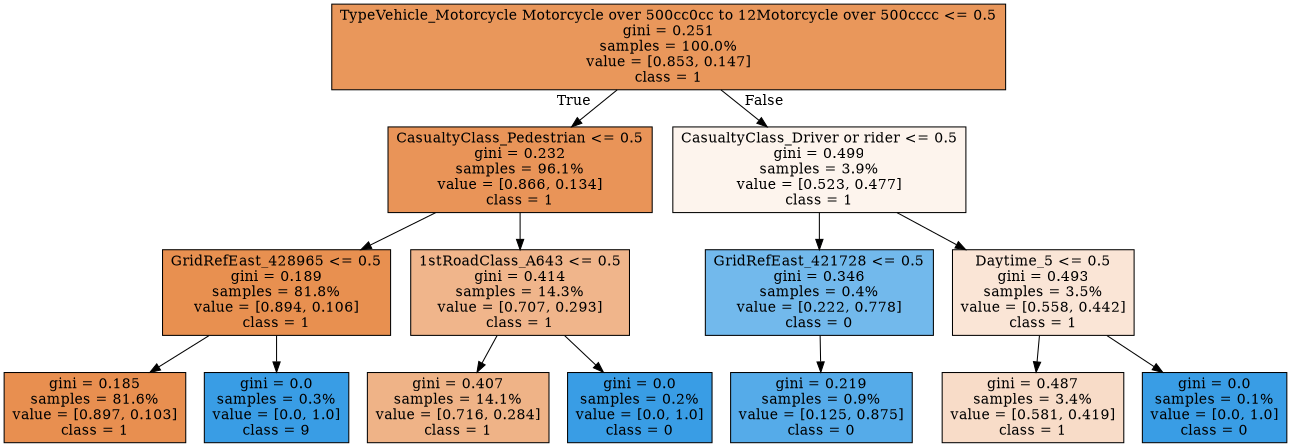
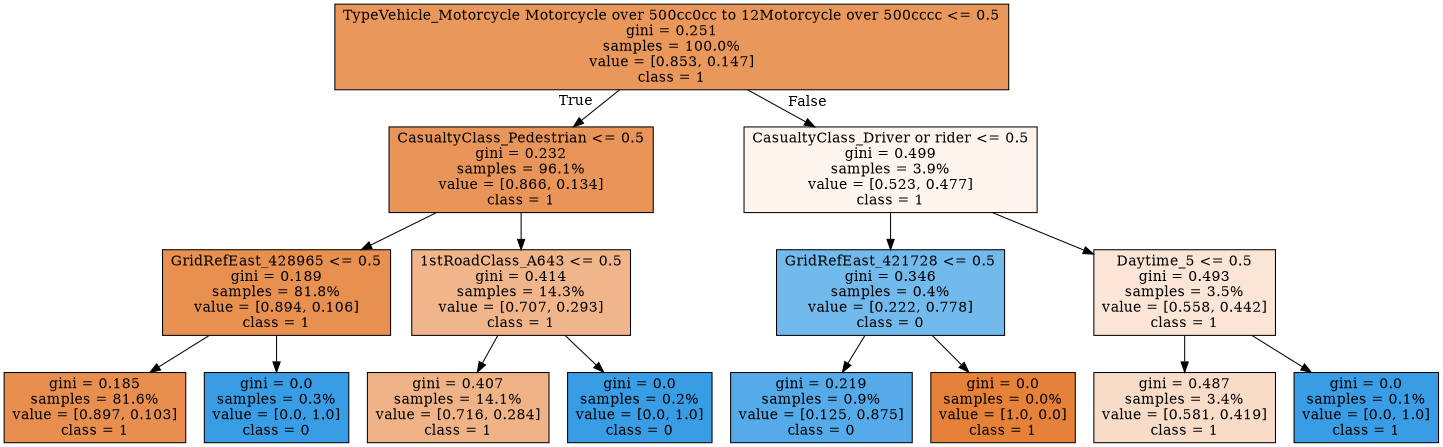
node "gini = 0.0 samples = 0.3% value = [0.0, 1.0] class = 9": label "gini = 0.0 samples = 0.3% value = [0.0, 1.0] class = 9" -> "gini = 0.0 samples = 0.3% value = [0.0, 1.0] class = 0"
node "gini = 0.0 samples = 0.0% value = [1.0, 0.0] class = 1": added
node "gini = 0.0 samples = 0.1% value = [0.0, 1.0] class = 0": label "gini = 0.0 samples = 0.1% value = [0.0, 1.0] class = 0" -> "gini = 0.0 samples = 0.1% value = [0.0, 1.0] class = 1"
